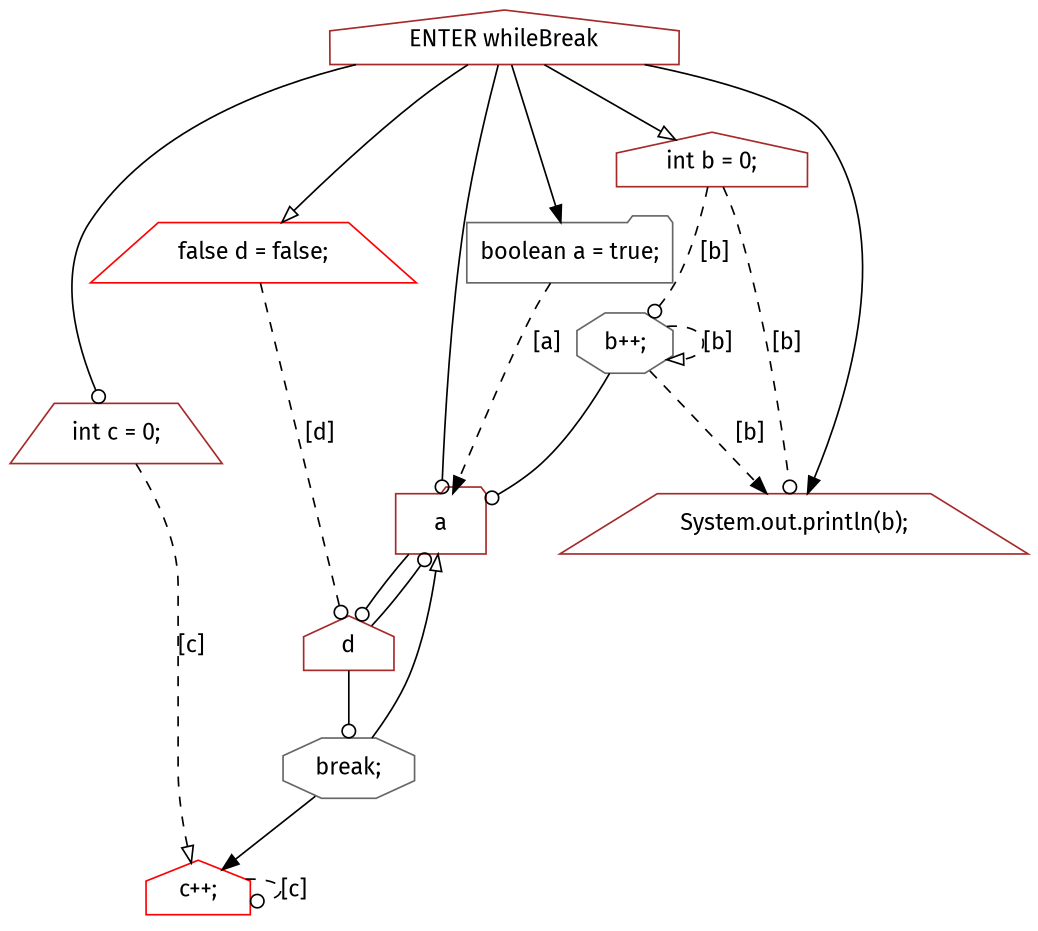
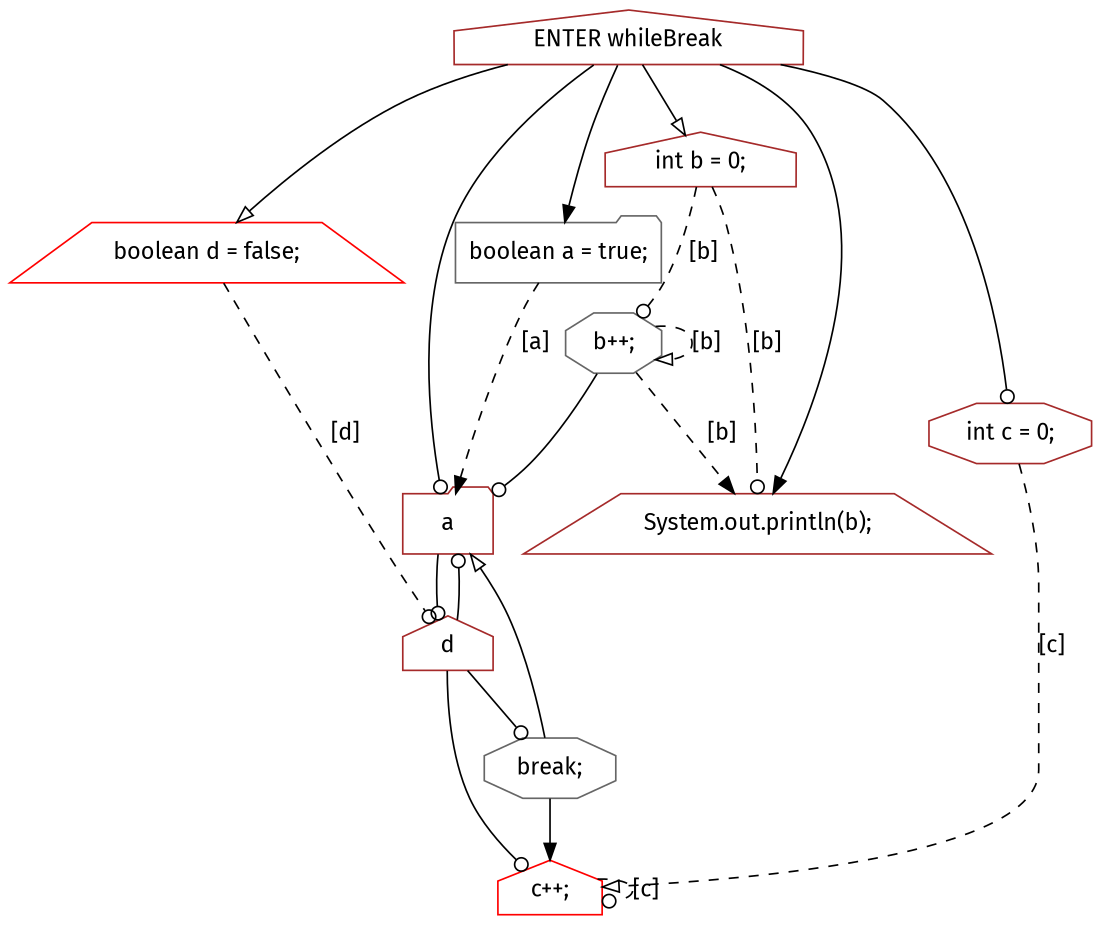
node "false d = false;": label "false d = false;" -> "boolean d = false;"
node "int c = 0;": shape trapezium -> octagon
edge "d" -> "c++;": added
